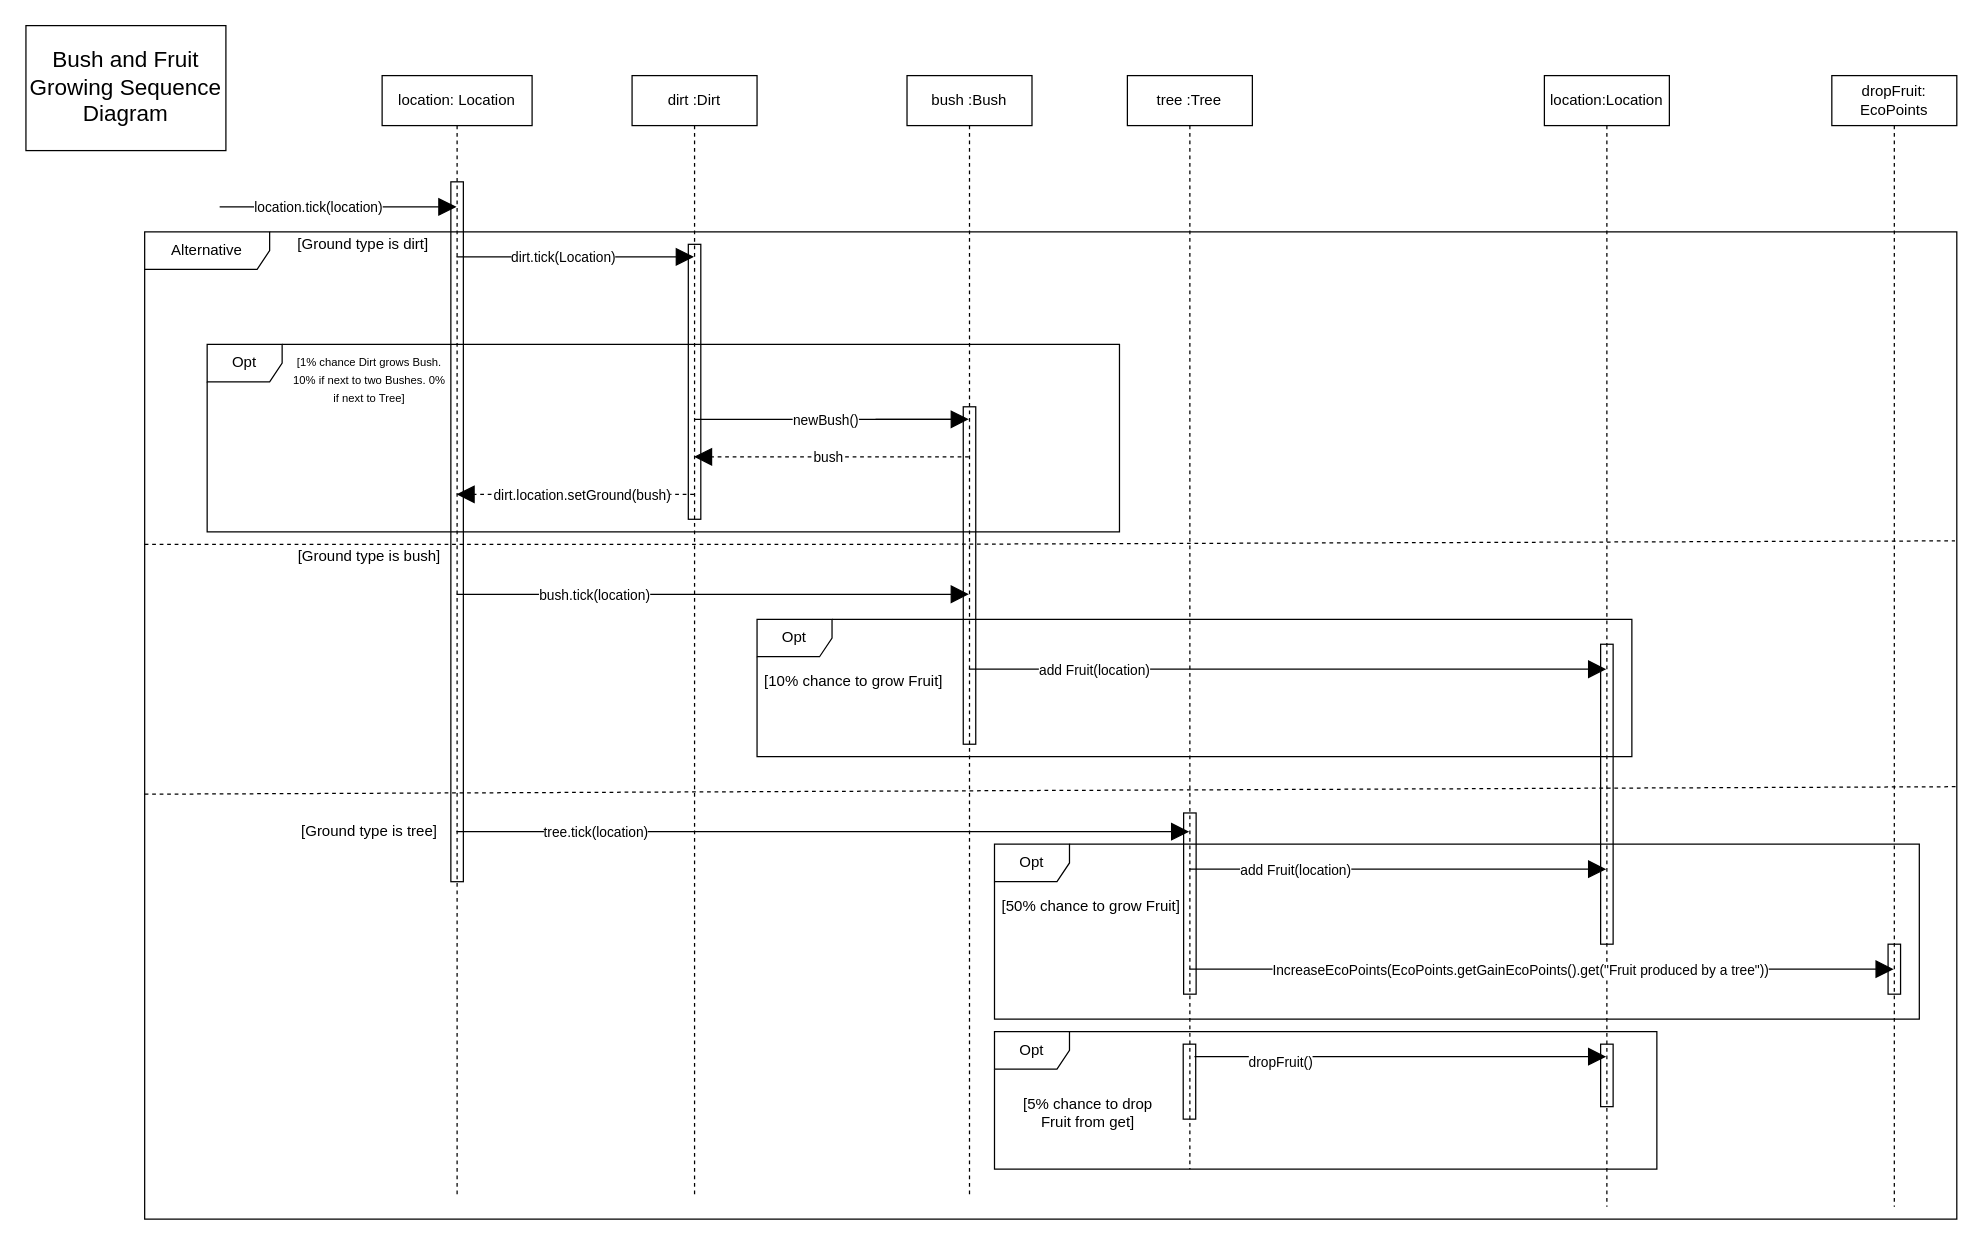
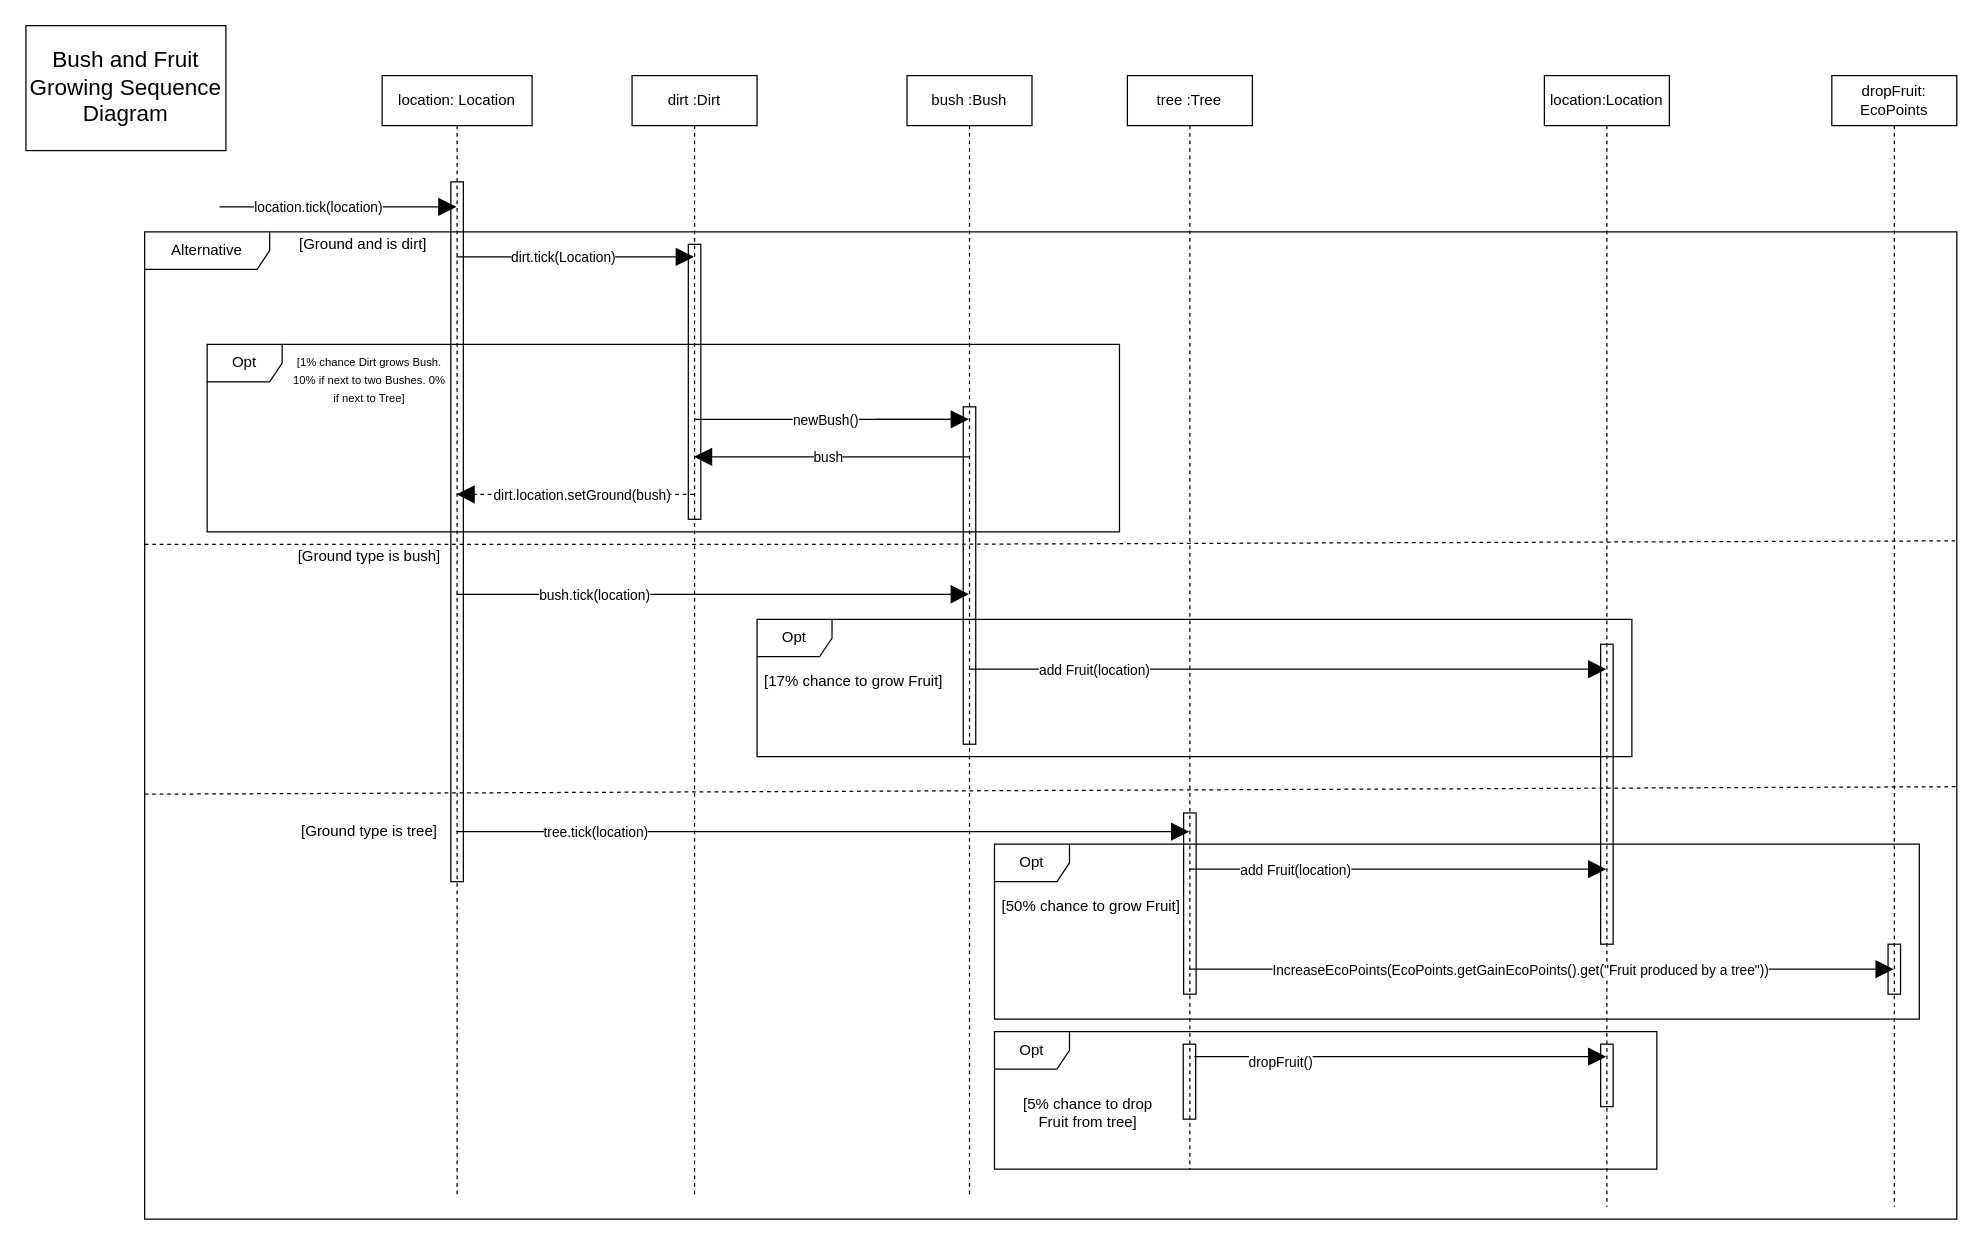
node "[Ground type is dirt]": label "[Ground type is dirt]" -> "[Ground and is dirt]"
edge "bush :Bush" -> "dirt :Dirt": style dashed -> solid
node "[10% chance to grow Fruit]": label "[10% chance to grow Fruit]" -> "[17% chance to grow Fruit]"
node "[5% chance to drop Fruit from get]": label "[5% chance to drop Fruit from get]" -> "[5% chance to drop Fruit from tree]"
